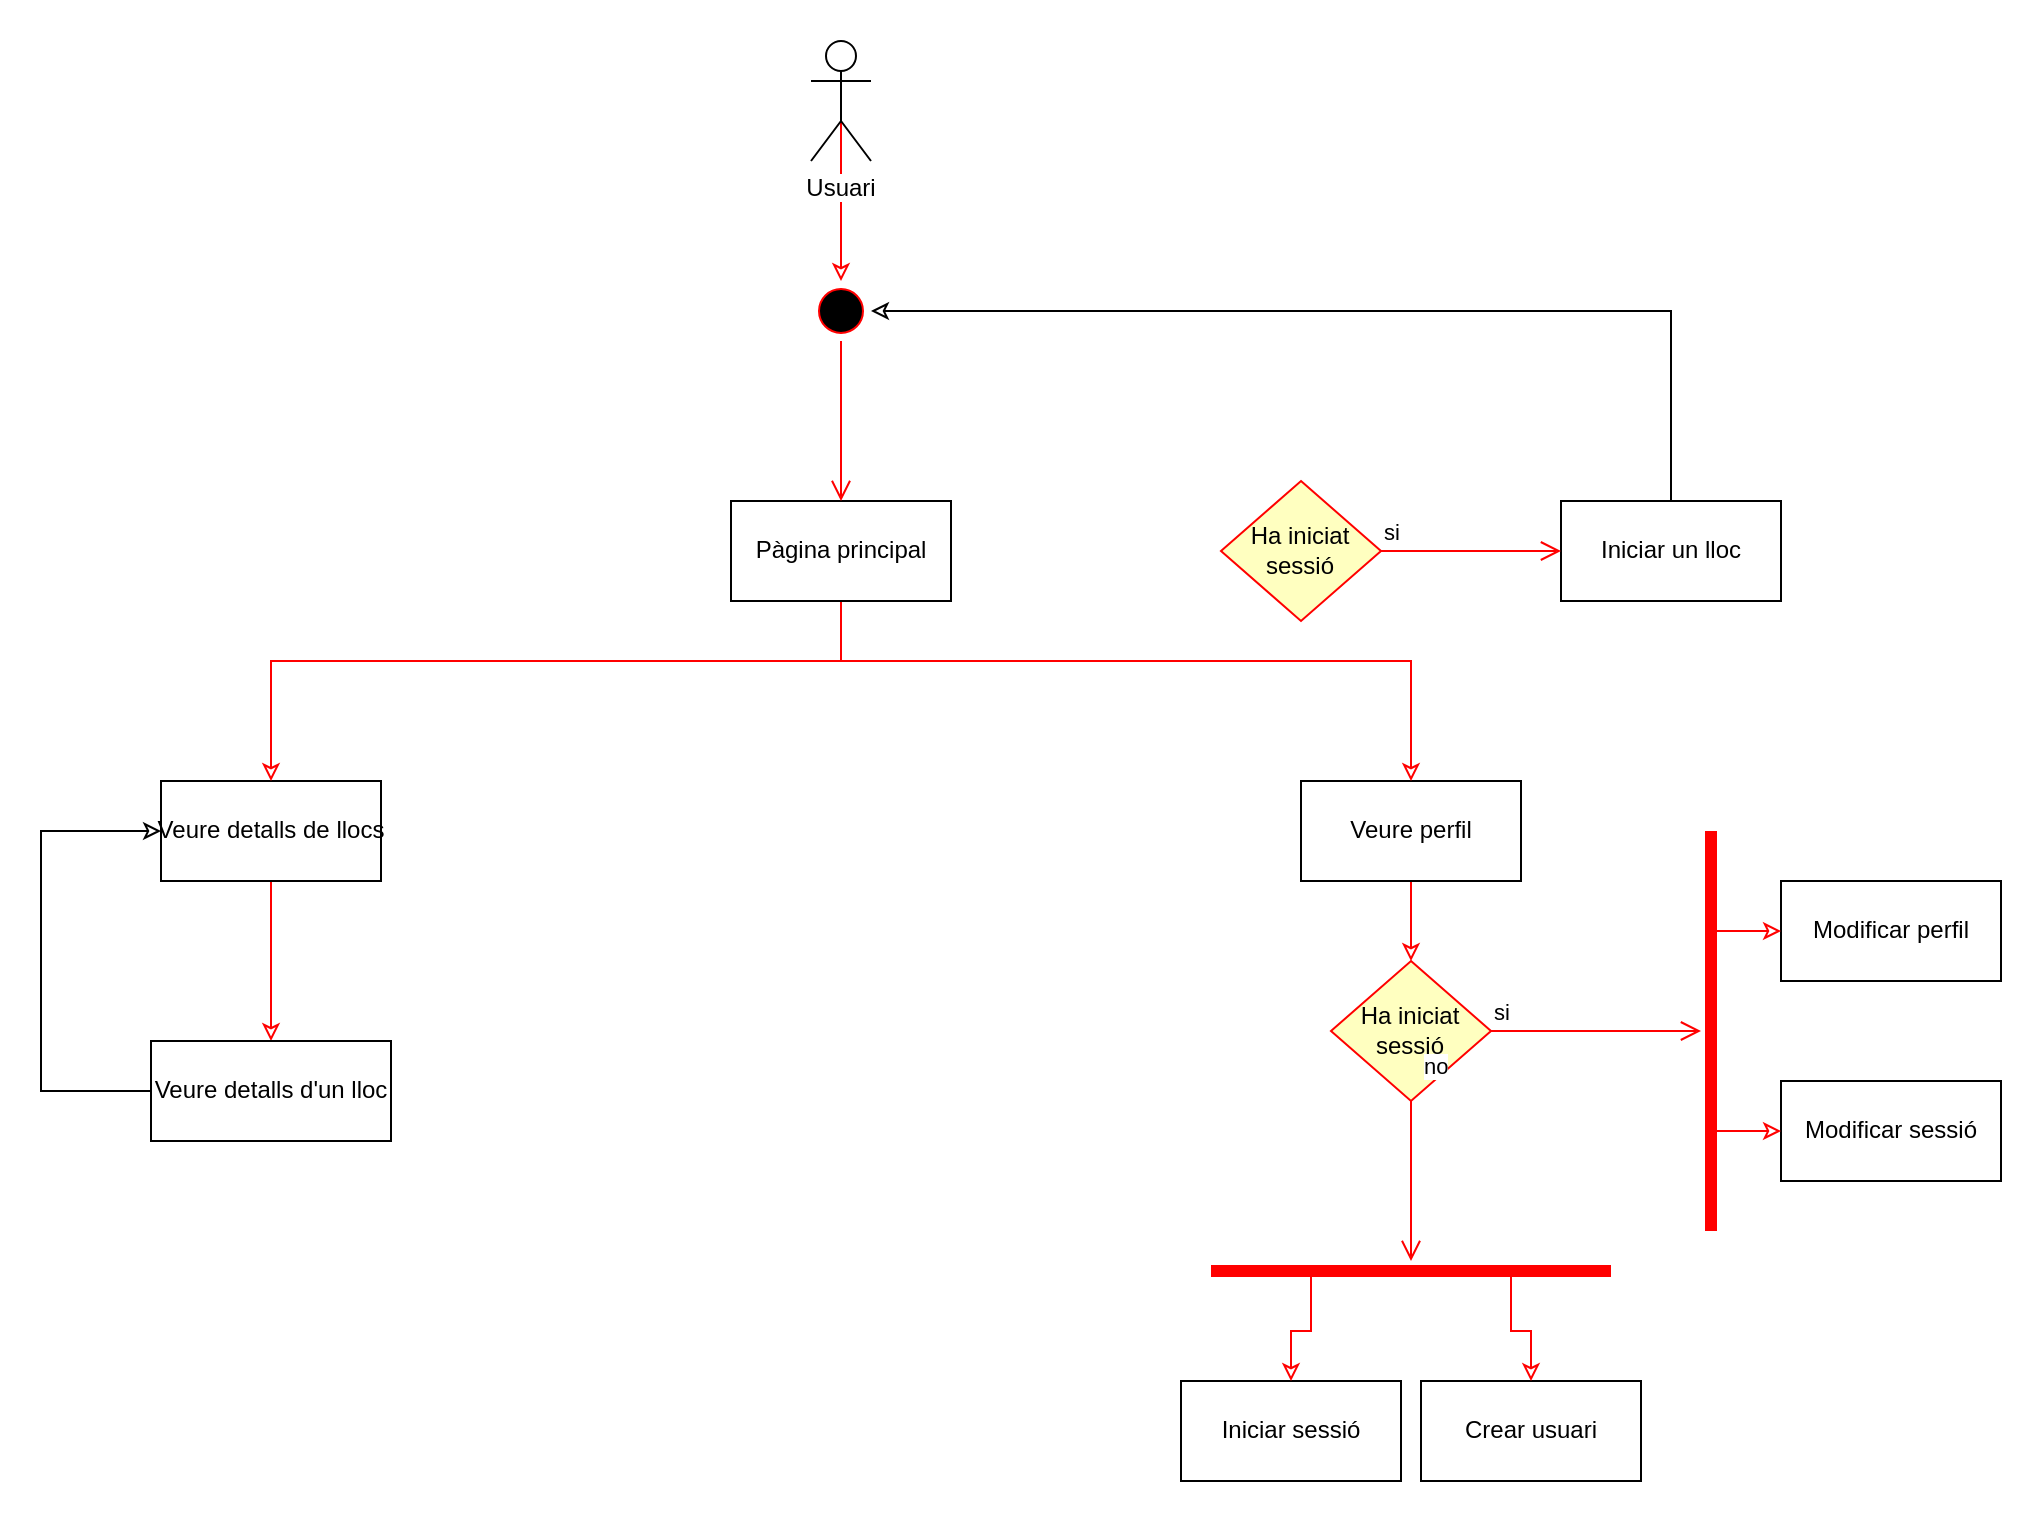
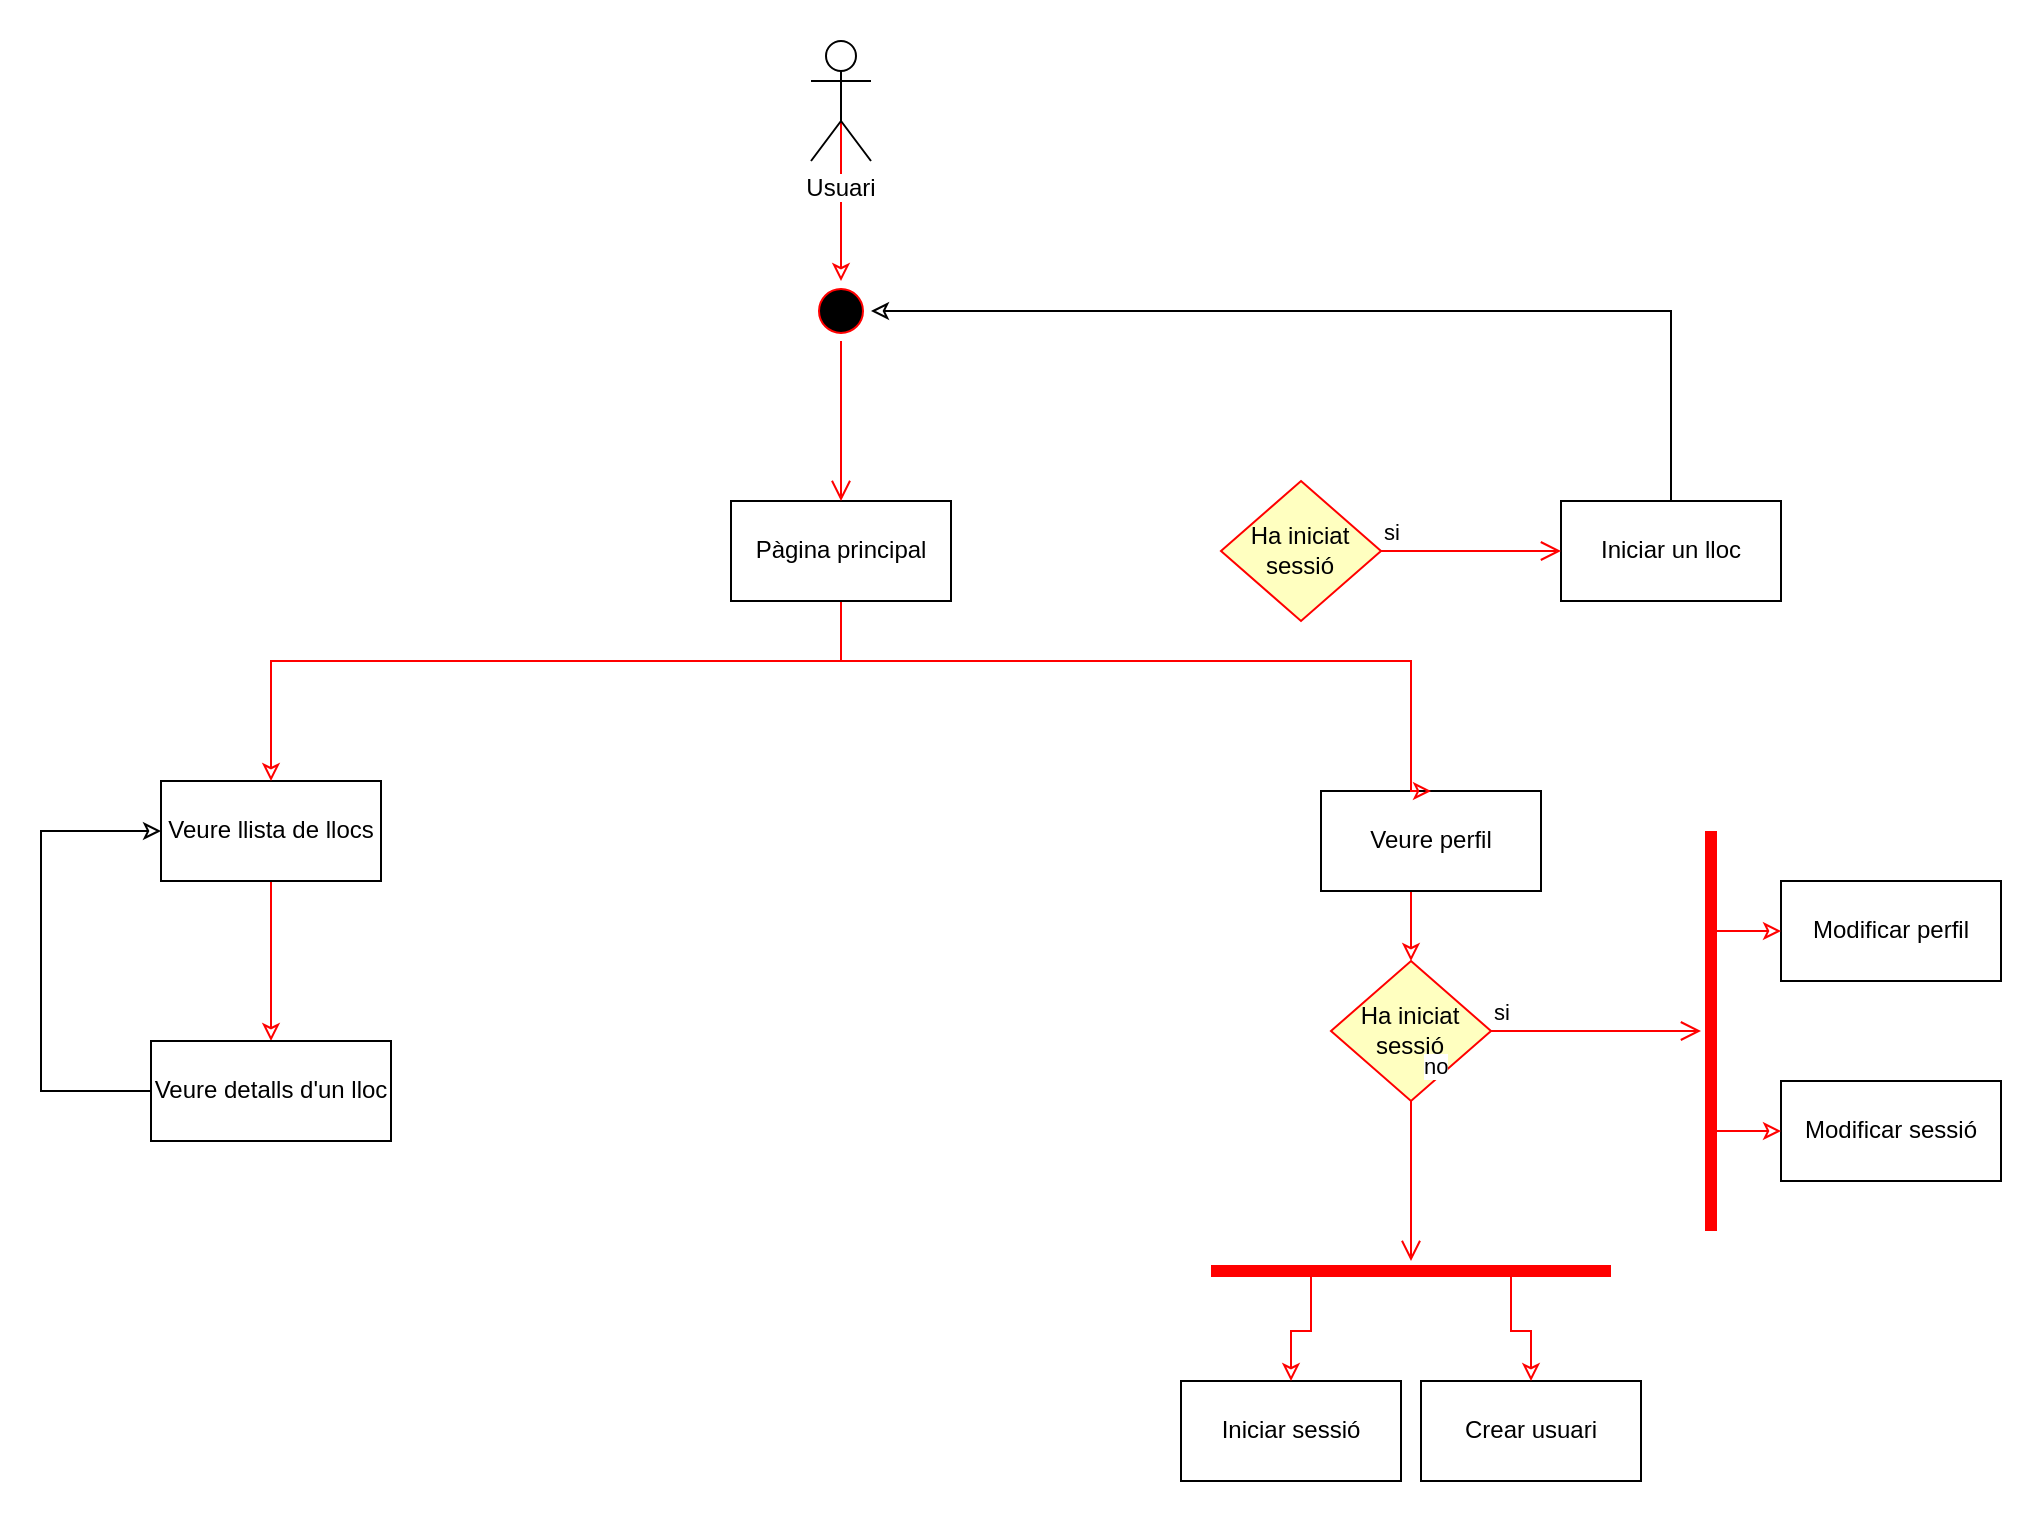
node "Veure detalls de llocs": label "Veure detalls de llocs" -> "Veure llista de llocs"
node "Veure perfil": moved (1411, 831) -> (1431, 841)
